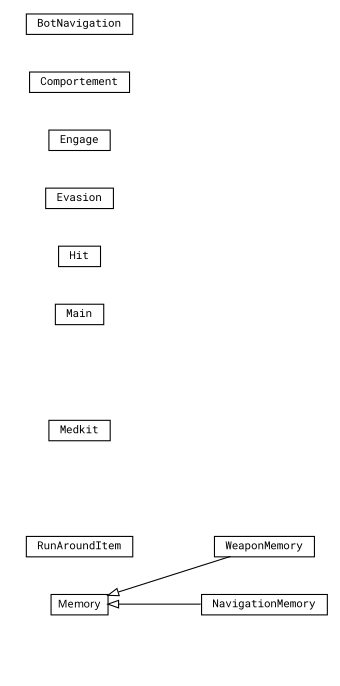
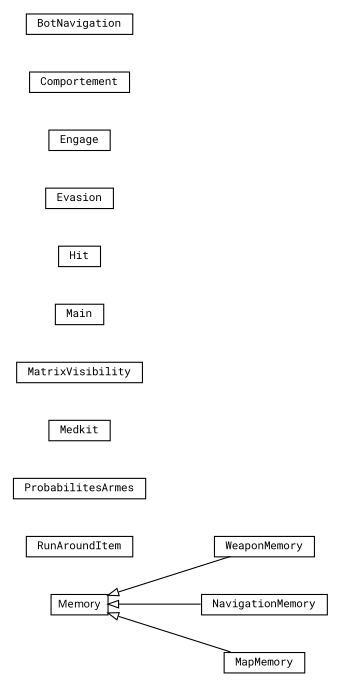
node "MatrixVisibility": added
node "ProbabilitesArmes": added
node "MapMemory": added
